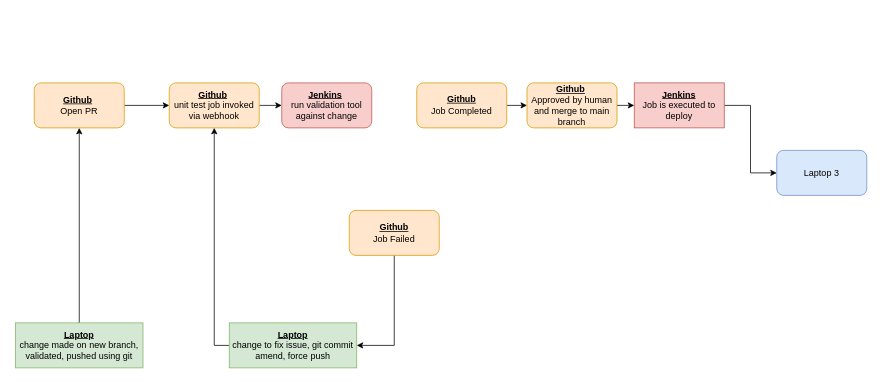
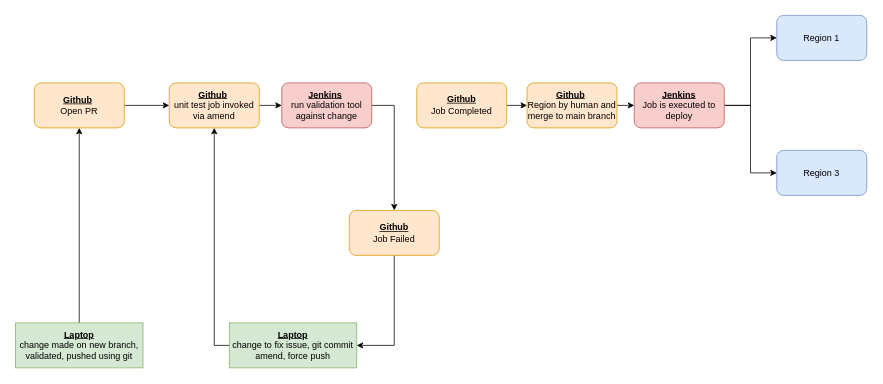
node "Region 1": added
edge "Jenkins Job is executed to deploy" -> "Region 1": added
node "Github unit test job invoked via webhook": label "Github unit test job invoked via webhook" -> "Github unit test job invoked via amend"
node "Github Approved by human and merge to main branch": label "Github Approved by human and merge to main branch" -> "Github Region by human and merge to main branch"
node "Jenkins Job is executed to deploy": shape rectangle -> rounded rectangle
edge "Jenkins run validation tool against change" -> "Github Job Failed": added
node "Laptop 3": label "Laptop 3" -> "Region 3"
